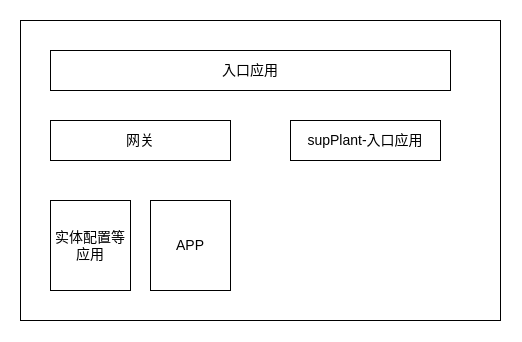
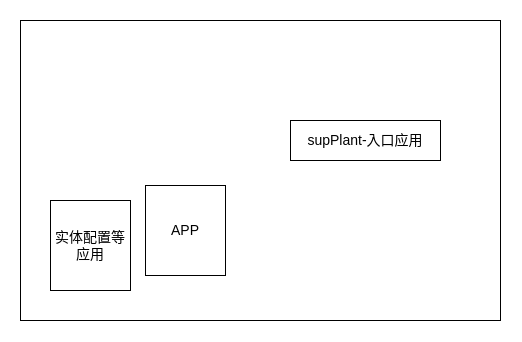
node "入口应用": removed
node "网关": removed
node "APP": moved (191, 246) -> (186, 231)
